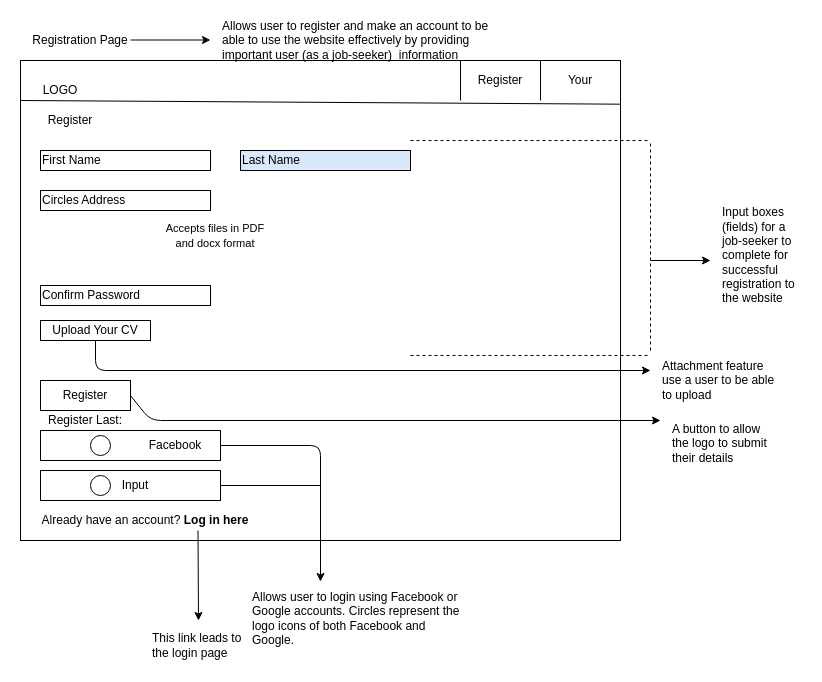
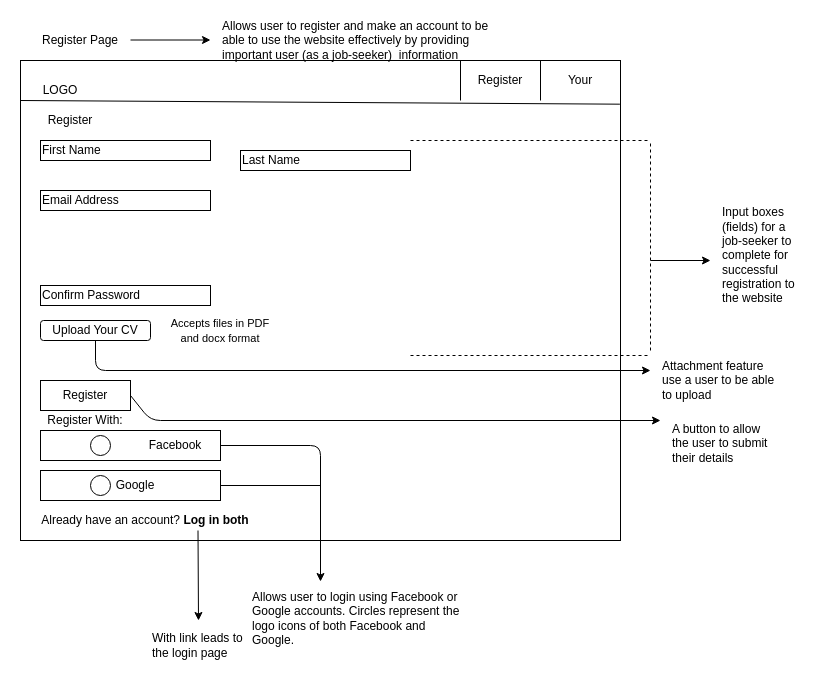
node "Registration Page": label "Registration Page" -> "Register Page"
node "First Name": moved (126, 161) -> (126, 151)
node "Last Name": fillcolor #dae8fc -> #ffffff
node "Circles Address": label "Circles Address" -> "Email Address"
node "Accepts files in PDF and docx format": moved (216, 236) -> (221, 331)
node "Upload Your CV": shape rectangle -> rounded rectangle
node "Register Last:": label "Register Last:" -> "Register With:"
node "A button to allow the logo to submit their details": label "A button to allow the logo to submit their details" -> "A button to allow the user to submit their details"
node "Input": label "Input" -> "Google"
node "Already have an account? Log in here": label "Already have an account? Log in here" -> "Already have an account? Log in both"
node "This link leads to the login page": label "This link leads to the login page" -> "With link leads to the login page"
